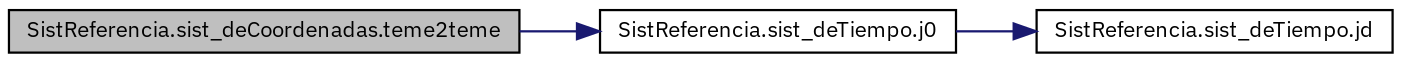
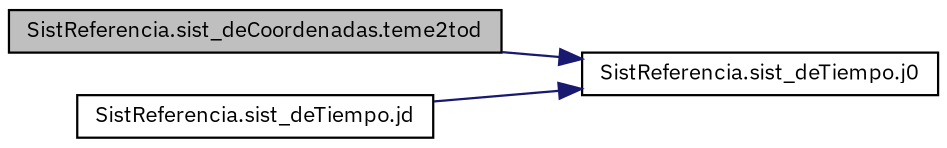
node "SistReferencia.sist_deCoordenadas.teme2teme": label "SistReferencia.sist_deCoordenadas.teme2teme" -> "SistReferencia.sist_deCoordenadas.teme2tod"
edge "SistReferencia.sist_deTiempo.j0" -> "SistReferencia.sist_deTiempo.jd": reversed
